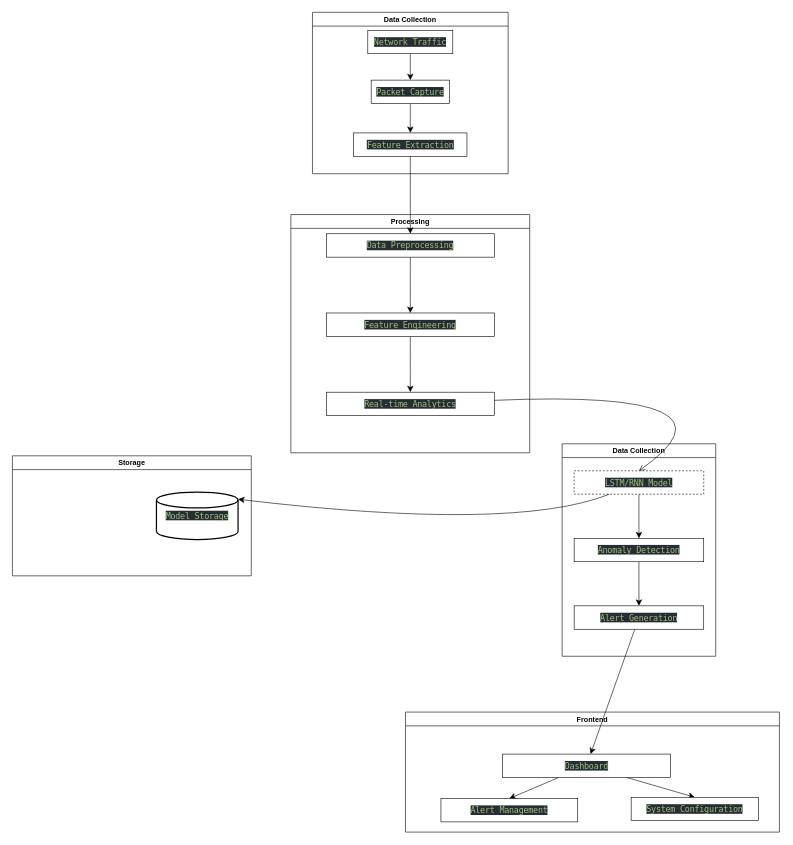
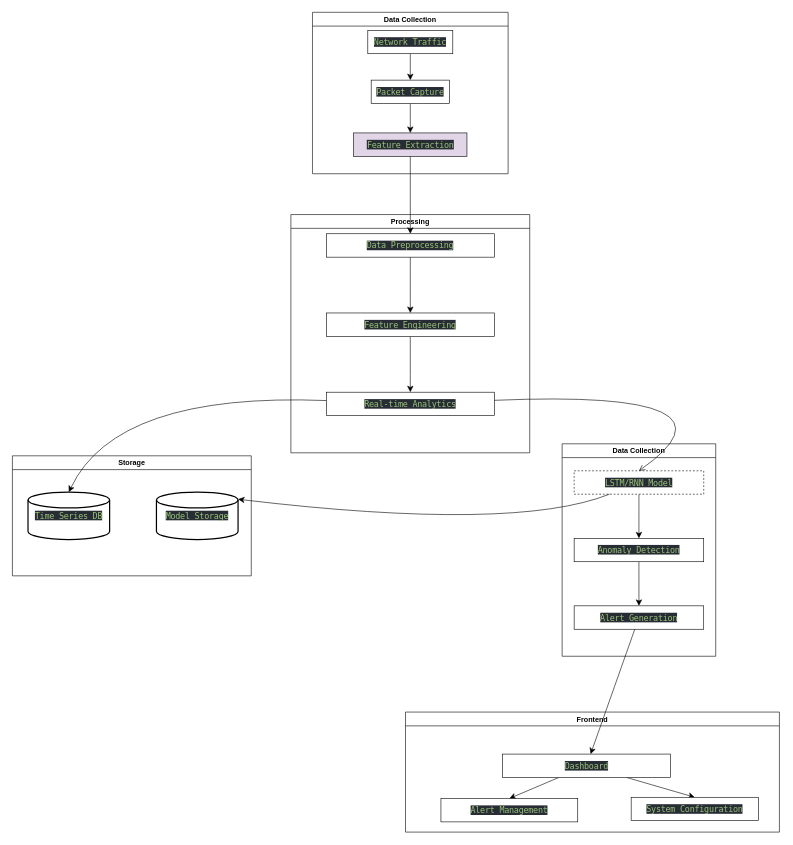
node "Feature Extraction": fillcolor #ffffff -> #e1d5e7
edge "Real-time Analytics" -> "Time Series DB": added
node "Time Series DB": added
